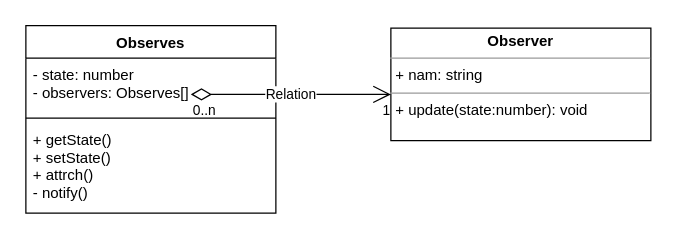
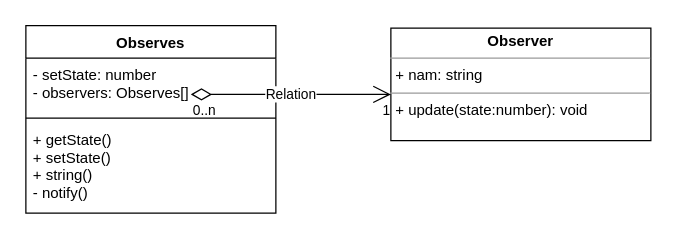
node "- state: number - observers: Observes[]": label "- state: number - observers: Observes[]" -> "- setState: number - observers: Observes[]"
node "+ getState() + setState() + attrch() - notify()": label "+ getState() + setState() + attrch() - notify()" -> "+ getState() + setState() + string() - notify()"
